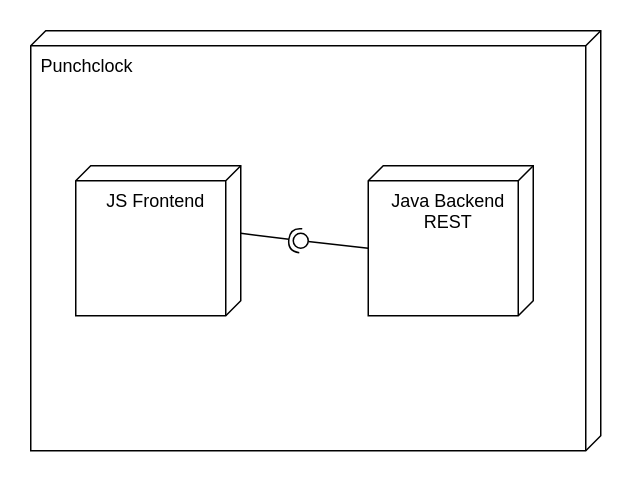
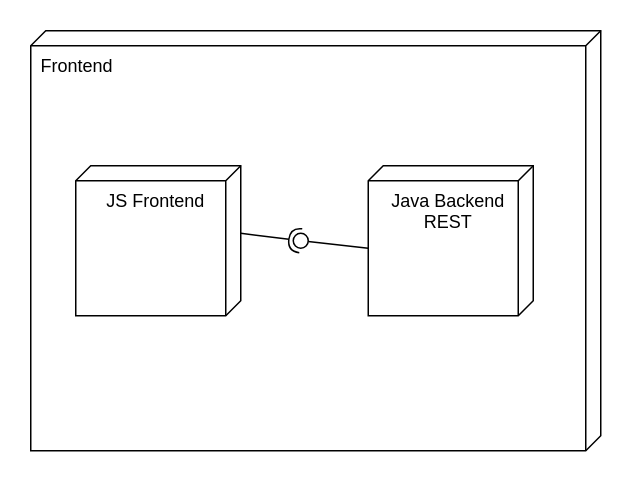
node "Punchclock": label "Punchclock" -> "Frontend"
